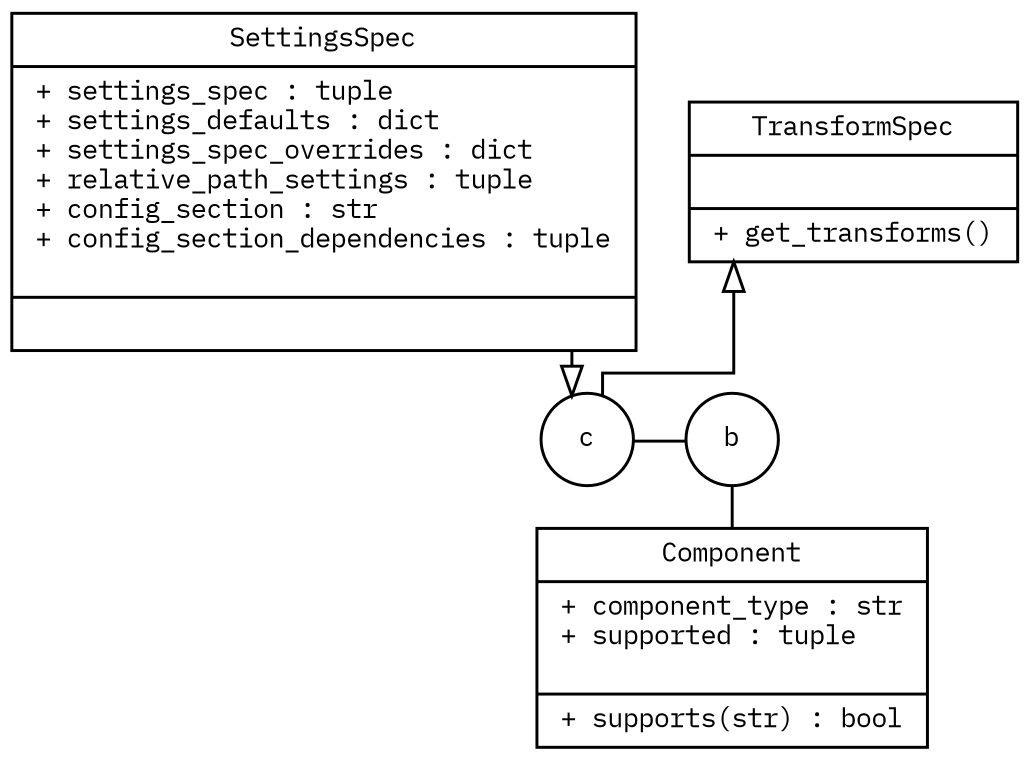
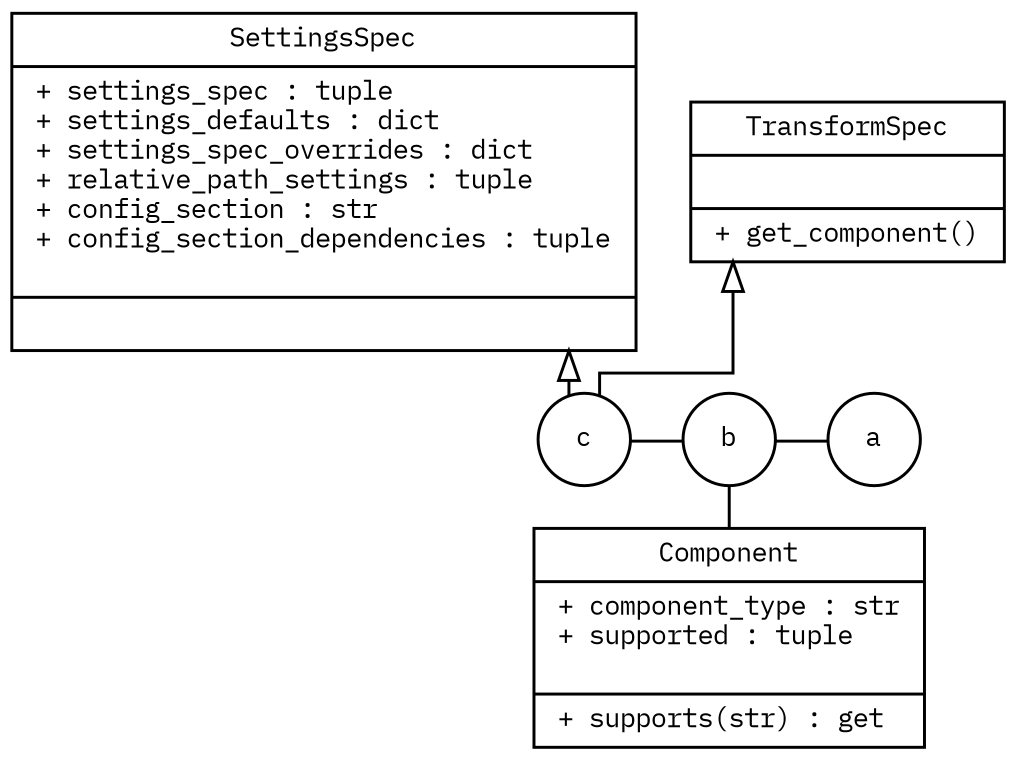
node "TransformSpec": text "+ get_transforms()" -> "+ get_component()"
edge "SettingsSpec" -> "c": reversed
node "a": added
node "Component": text "+ supports(str) : bool" -> "+ supports(str) : get"
